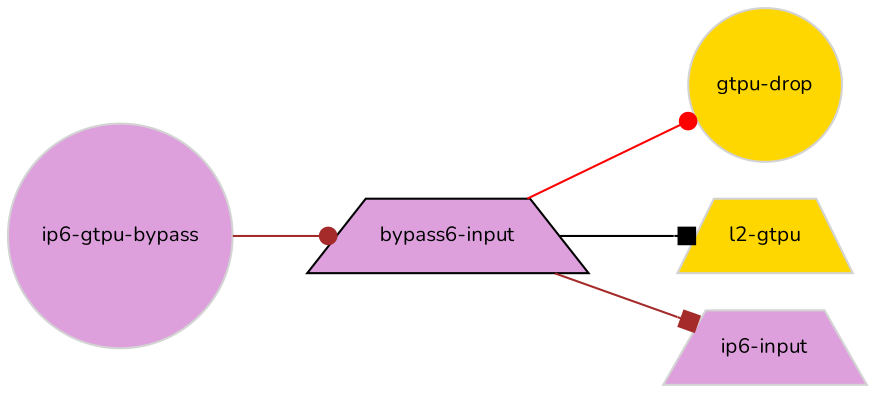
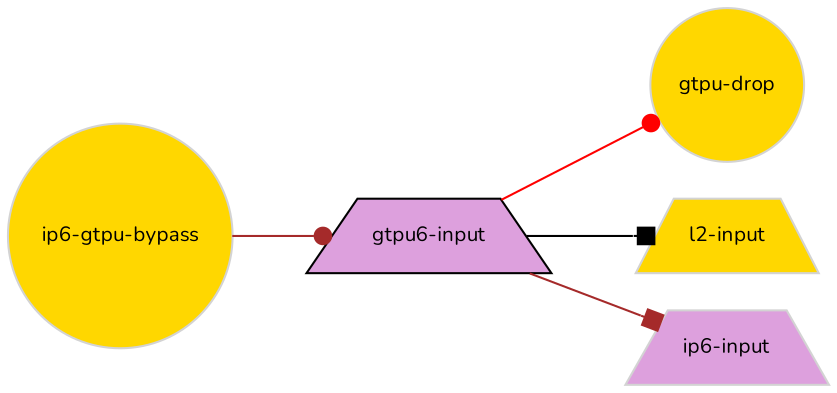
node "ip6-gtpu-bypass": fillcolor plum -> gold
node "bypass6-input": label "bypass6-input" -> "gtpu6-input"
node "l2-gtpu": label "l2-gtpu" -> "l2-input"
